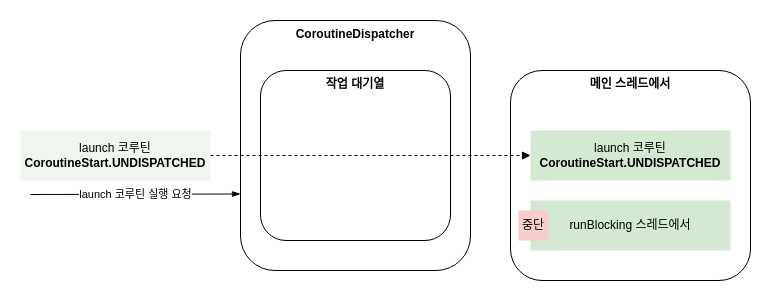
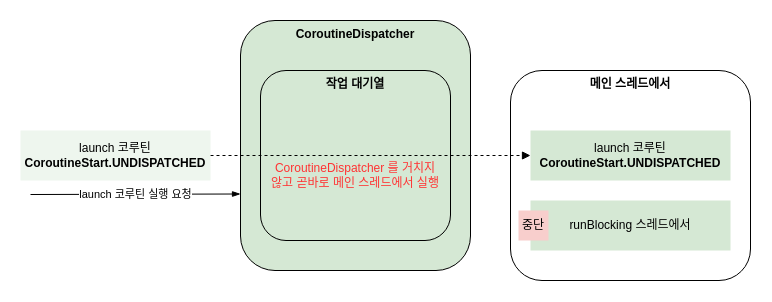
node "CoroutineDispatcher": fillcolor #ffffff -> #d5e8d4
node "작업 대기열": fillcolor #ffffff -> #d5e8d4
node "CoroutineDispatcher 를 거치지 않고 곧바로 메인 스레드에서 실행": added
